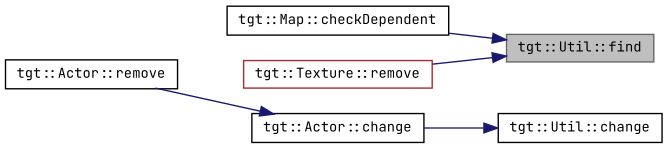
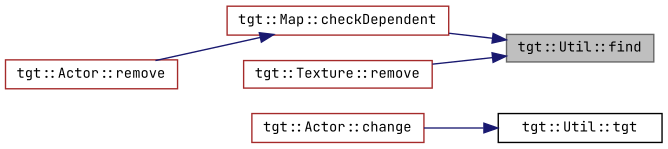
node "tgt::Map::checkDependent": color black -> brown
node "tgt::Actor::remove": color black -> brown
edge "tgt::Actor::remove" -> "tgt::Actor::change": now "tgt::Actor::remove" -> "tgt::Map::checkDependent"
node "tgt::Actor::change": color black -> brown
node "tgt::Util::change": label "tgt::Util::change" -> "tgt::Util::tgt"
